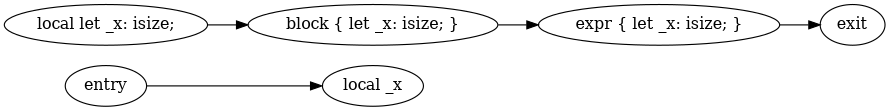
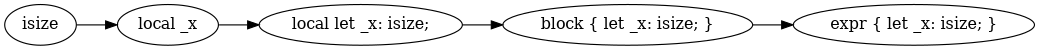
edge "local _x" -> "local let _x: isize;": added
node "exit": removed
node "entry": label "entry" -> "isize"
